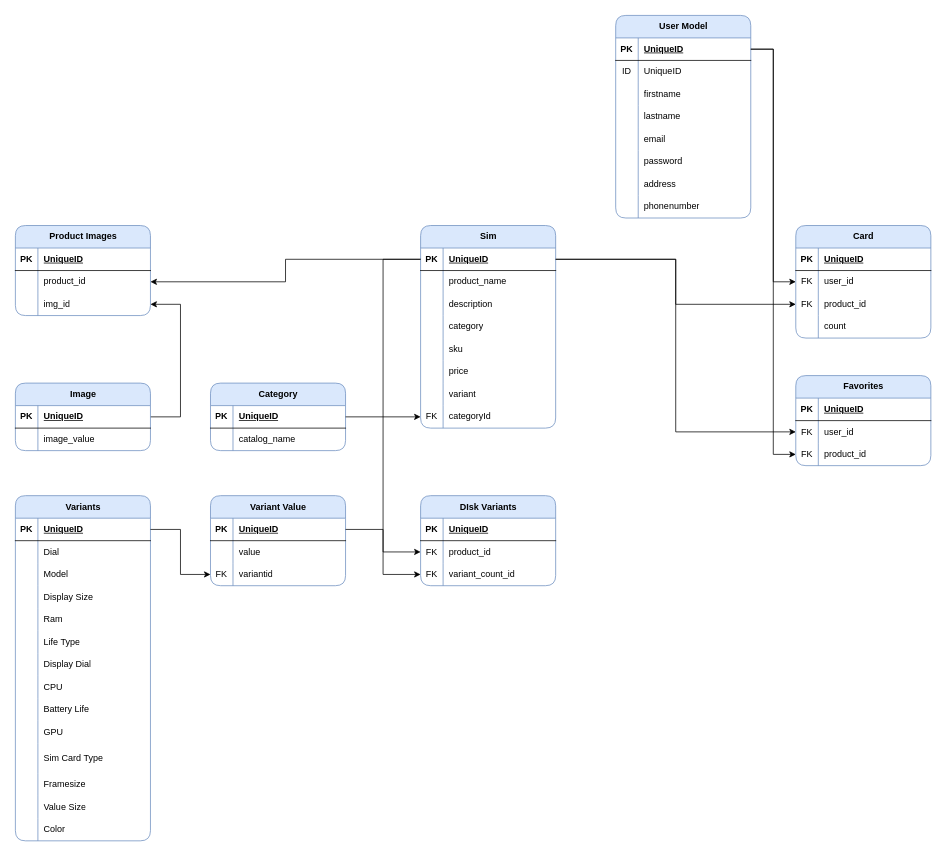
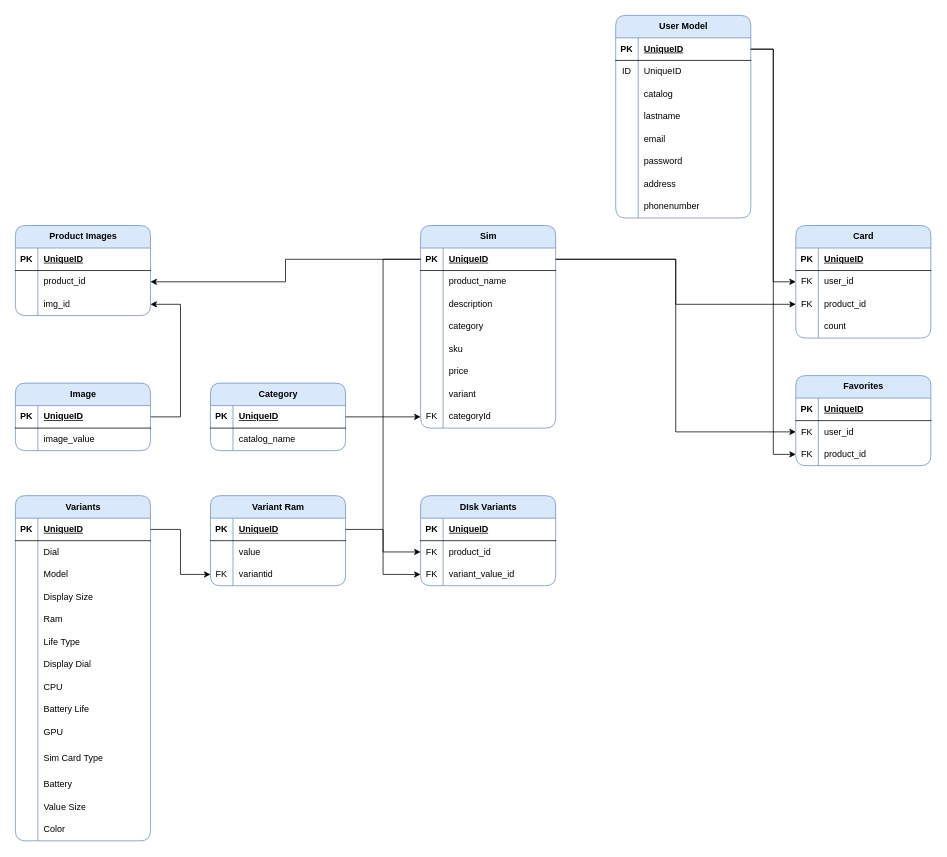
node "firstname": label "firstname" -> "catalog"
node "Variant Value": label "Variant Value" -> "Variant Ram"
node "variant_count_id": label "variant_count_id" -> "variant_value_id"
node "Framesize": label "Framesize" -> "Battery"
